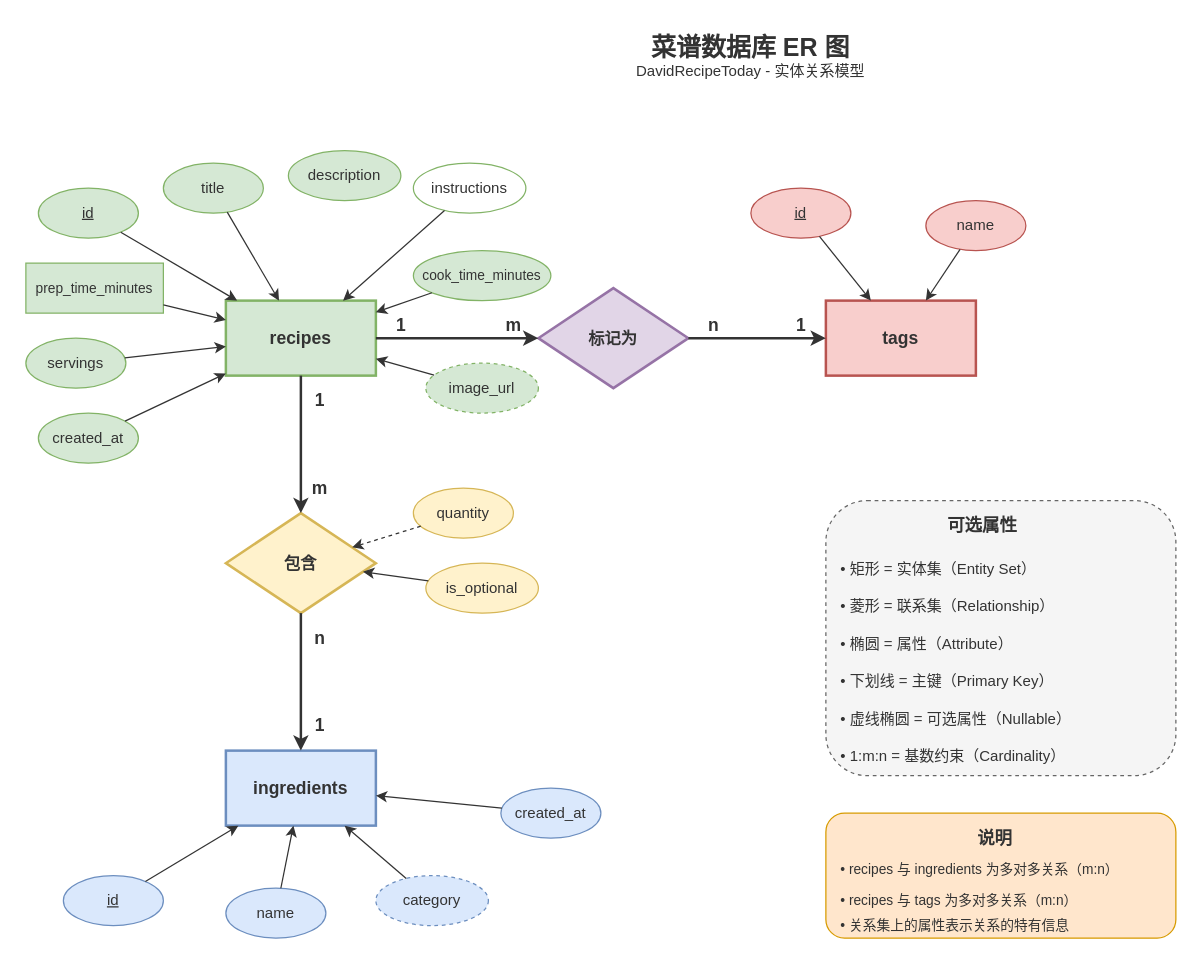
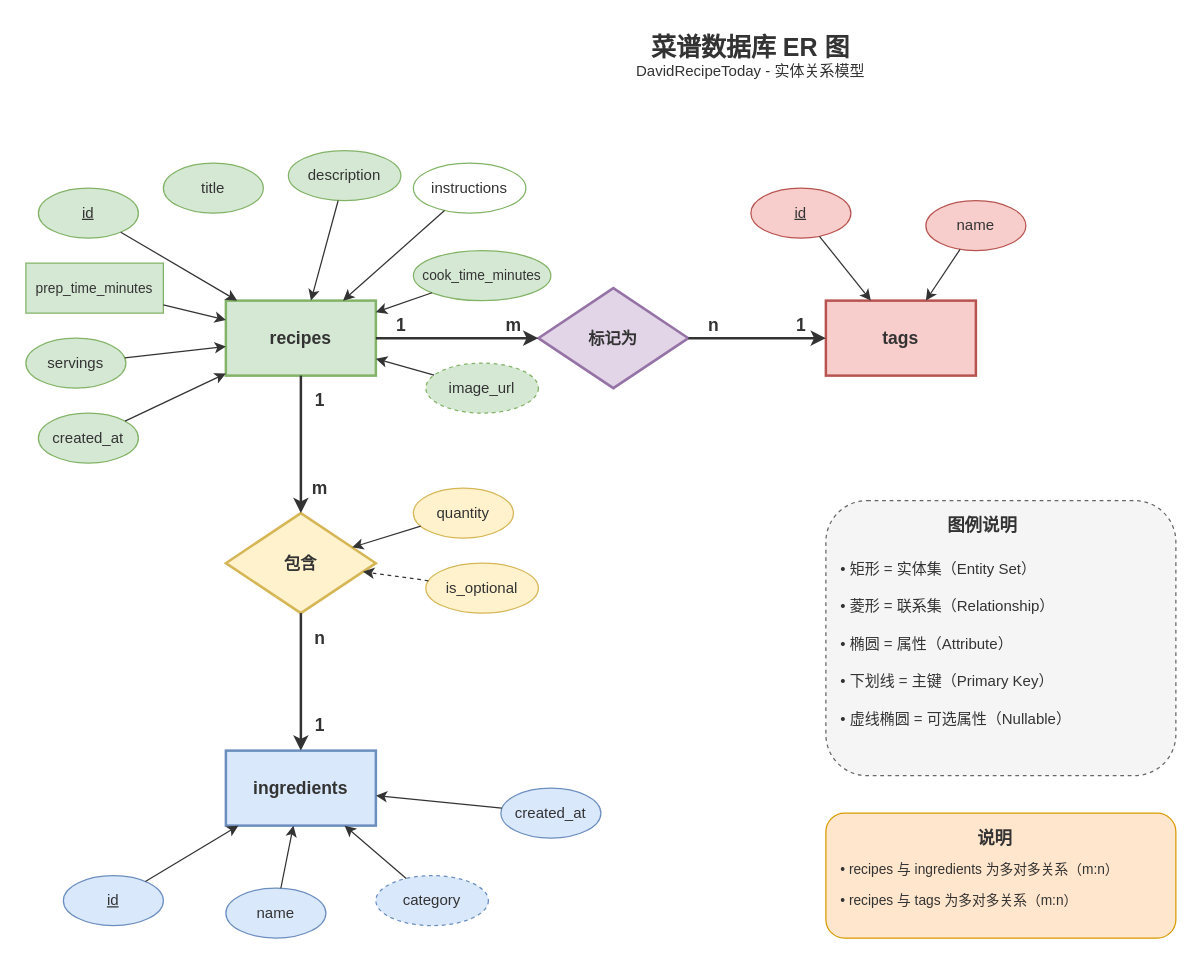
edge "description" -> "recipes": added
edge "title" -> "recipes": removed
node "可选属性": label "可选属性" -> "图例说明"
edge "quantity" -> "包含": style dashed -> solid
edge "is_optional" -> "包含": style solid -> dashed
node "• 1:m:n = 基数约束（Cardinality）": removed
node "• 关系集上的属性表示关系的特有信息": removed
